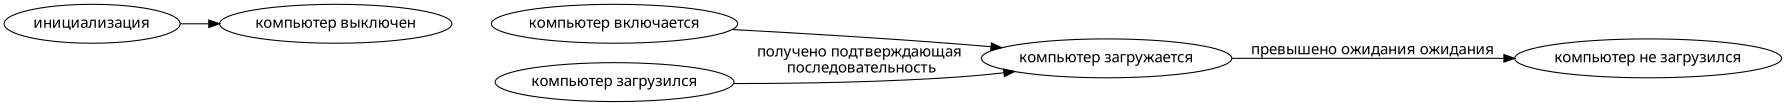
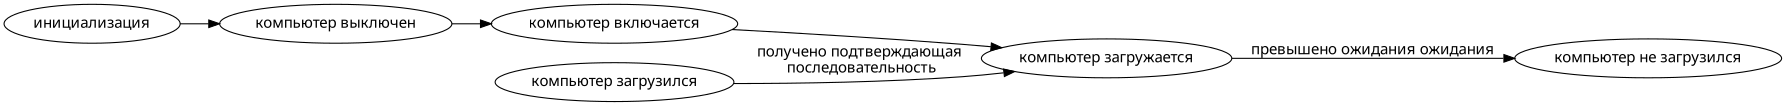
edge "компьютер выключен" -> "компьютер включается": added
